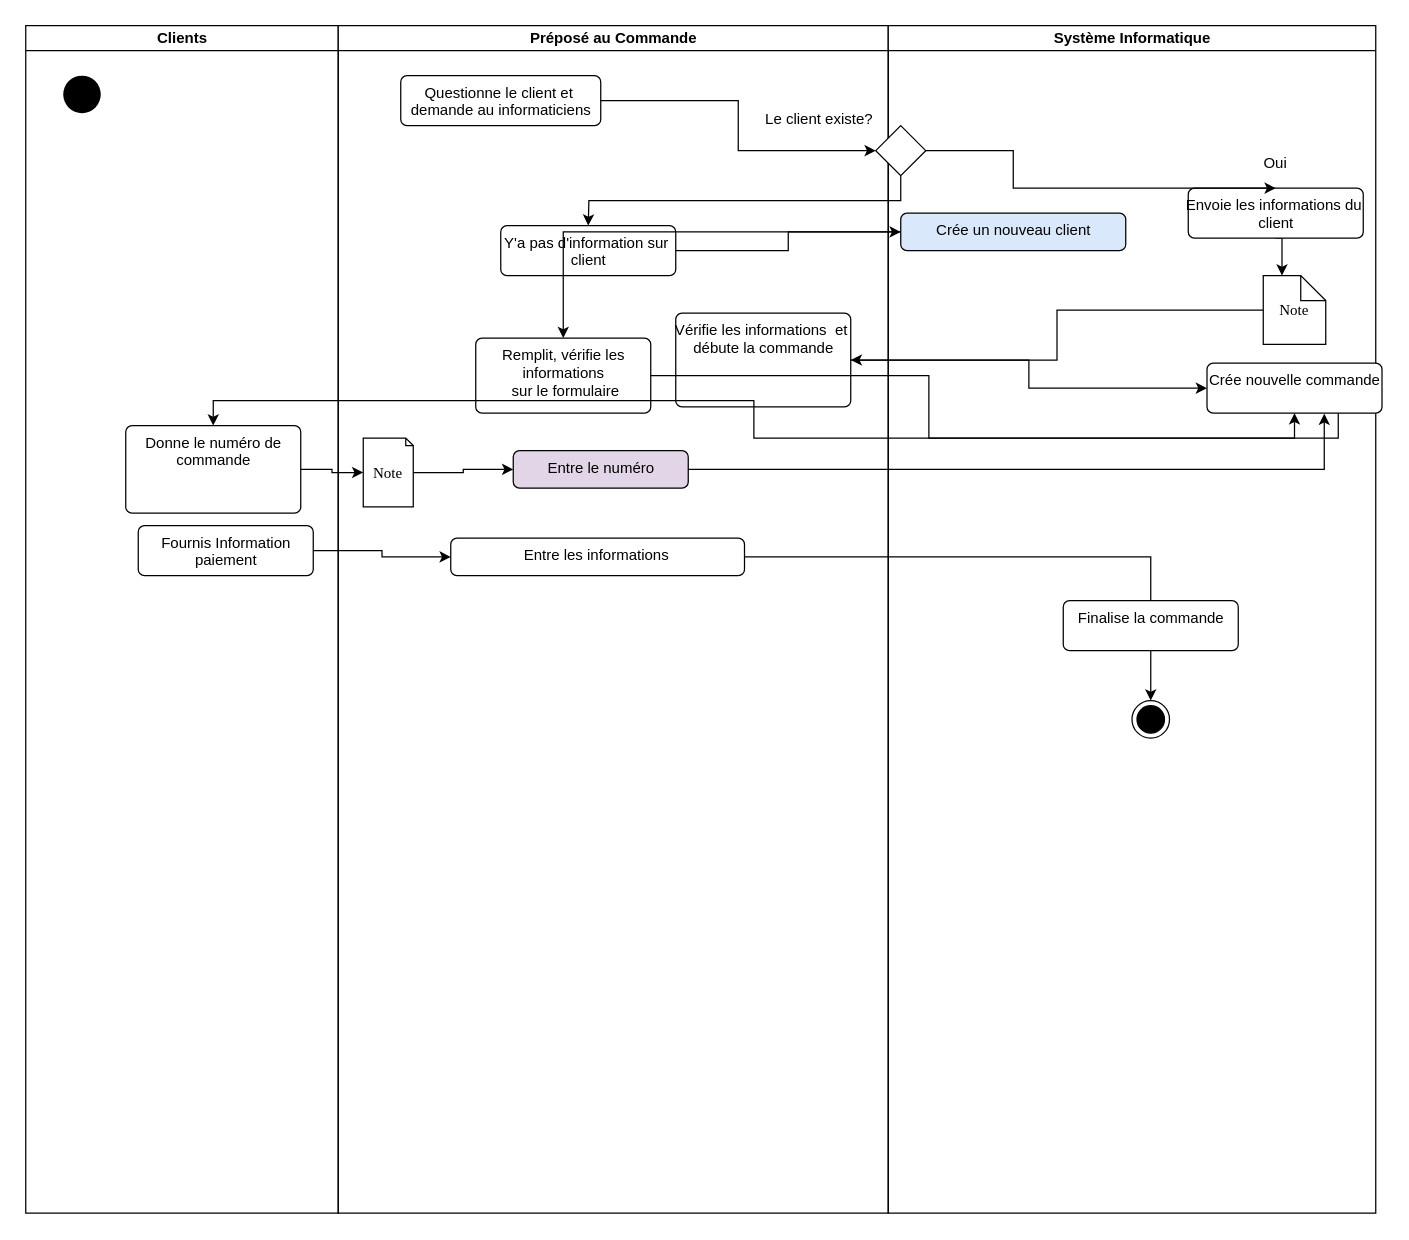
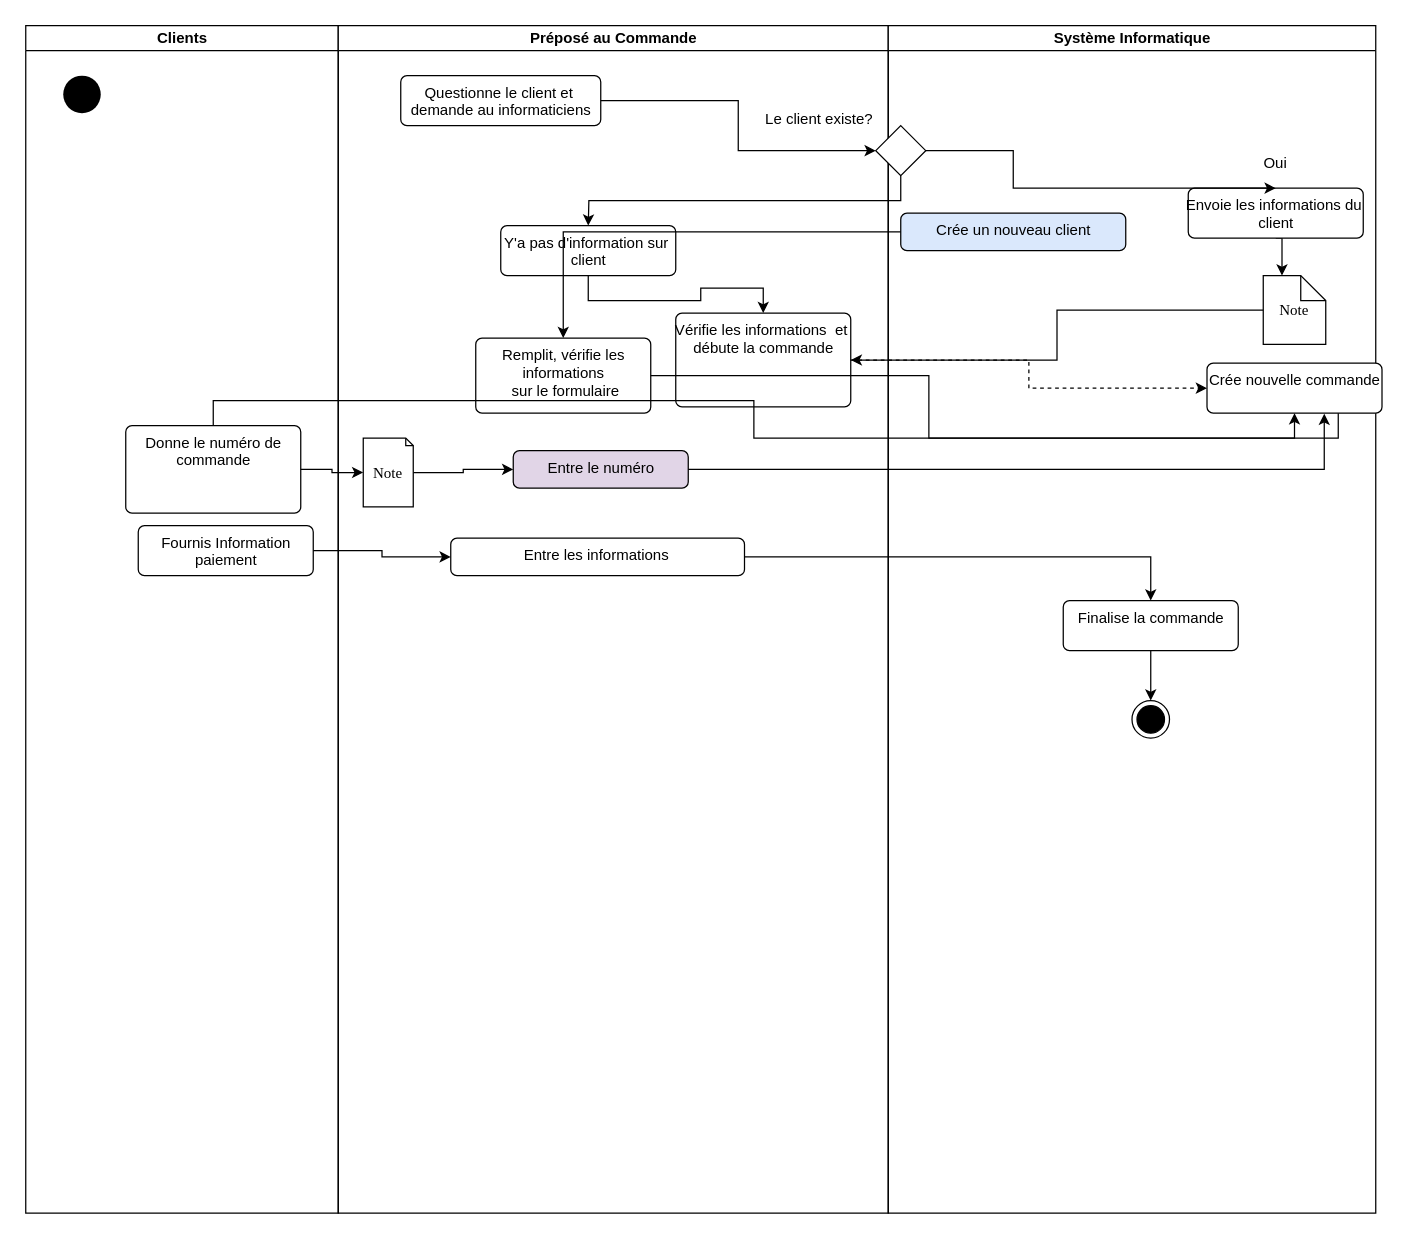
edge "Y'a pas d'information sur client" -> "Crée un nouveau client": now "Y'a pas d'information sur client" -> "Vérifie les informations et débute la commande"
edge "Vérifie les informations et débute la commande" -> "Crée nouvelle commande": style solid -> dashed
edge "Crée nouvelle commande" -> "Donne le numéro de commande": arrowhead classic -> none
edge "Entre les informations" -- "Finalise la commande": arrowhead none -> classic
